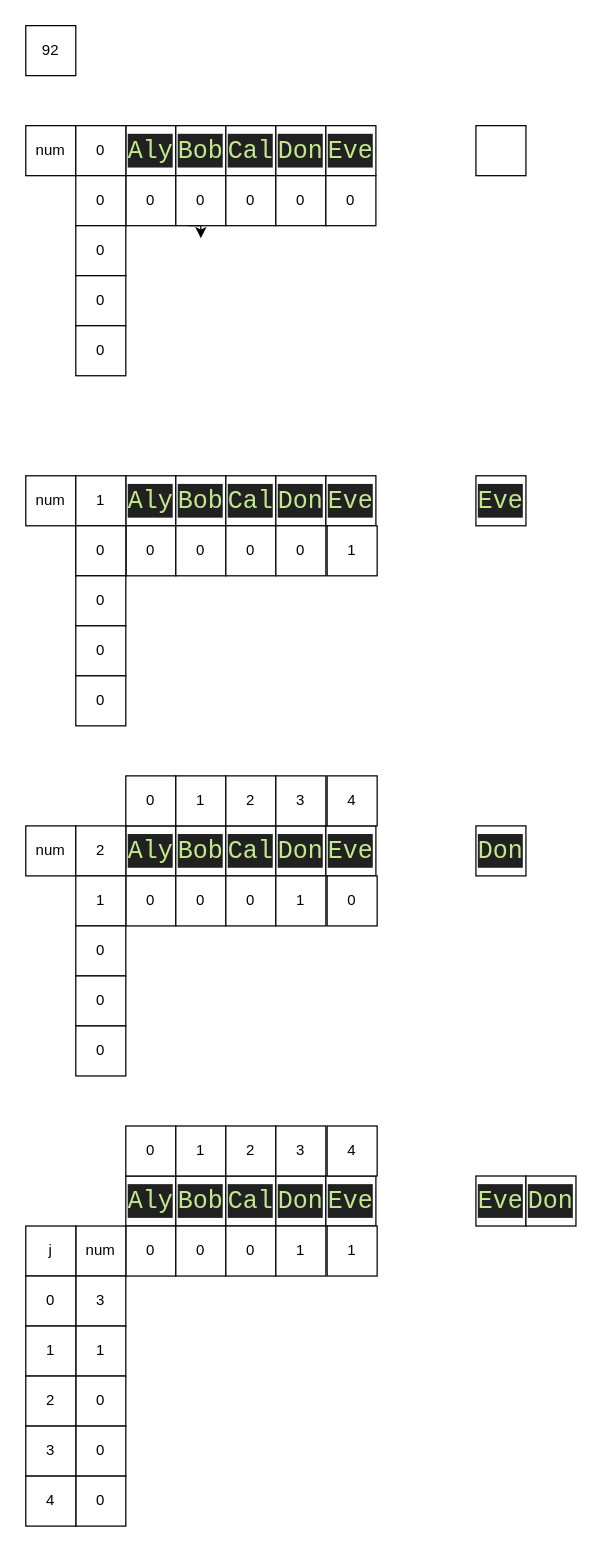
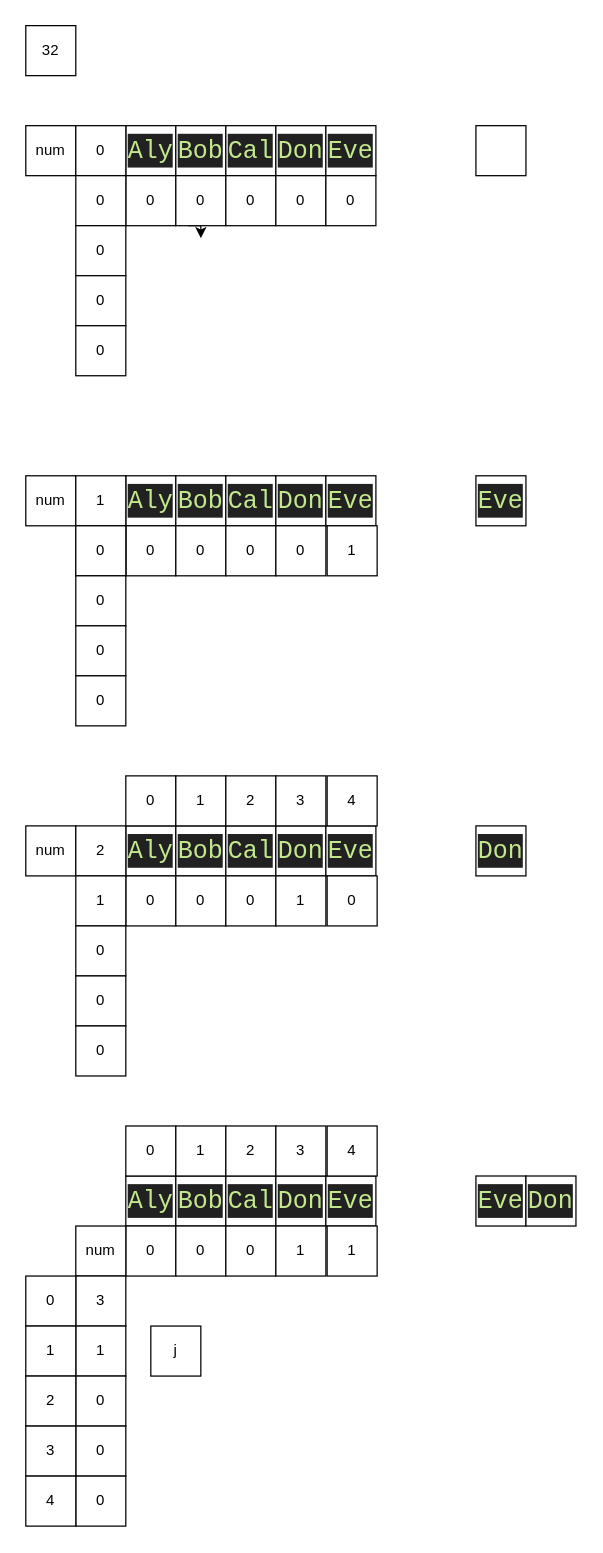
node "92": label "92" -> "32"
node "j": moved (51, 1251) -> (176, 1351)
